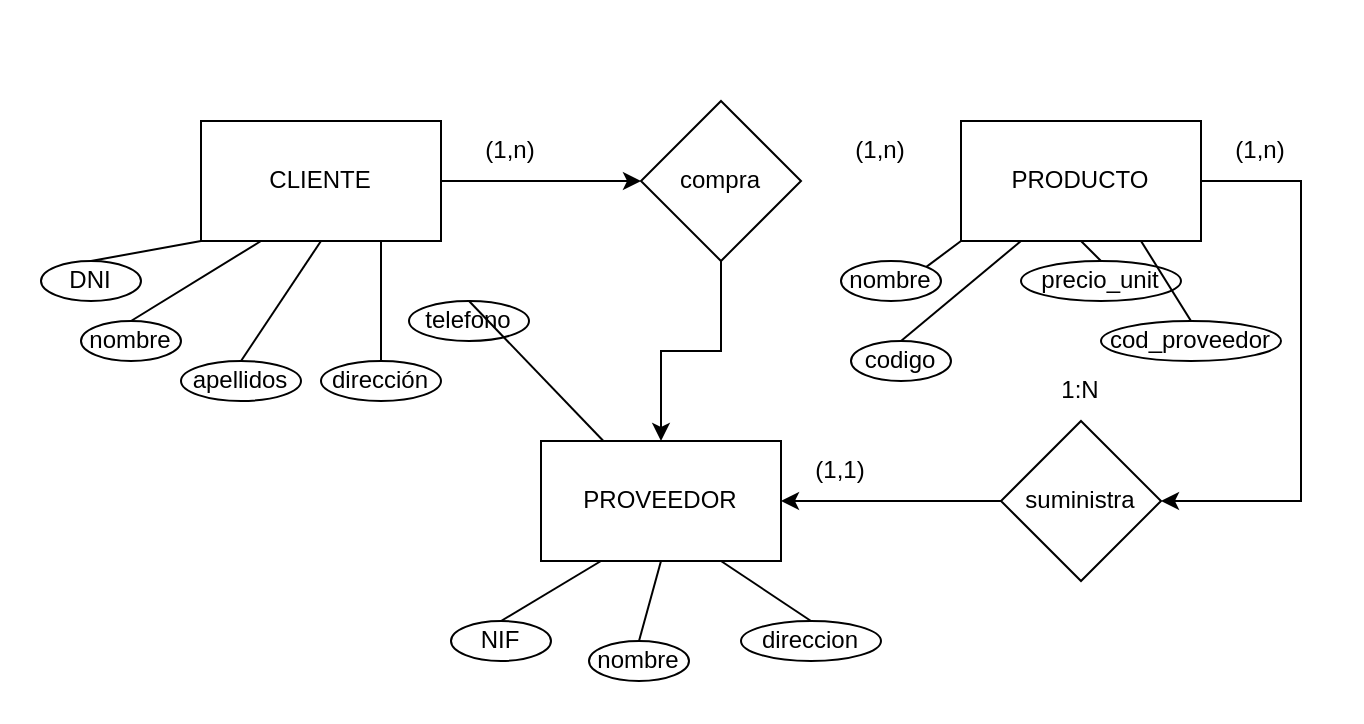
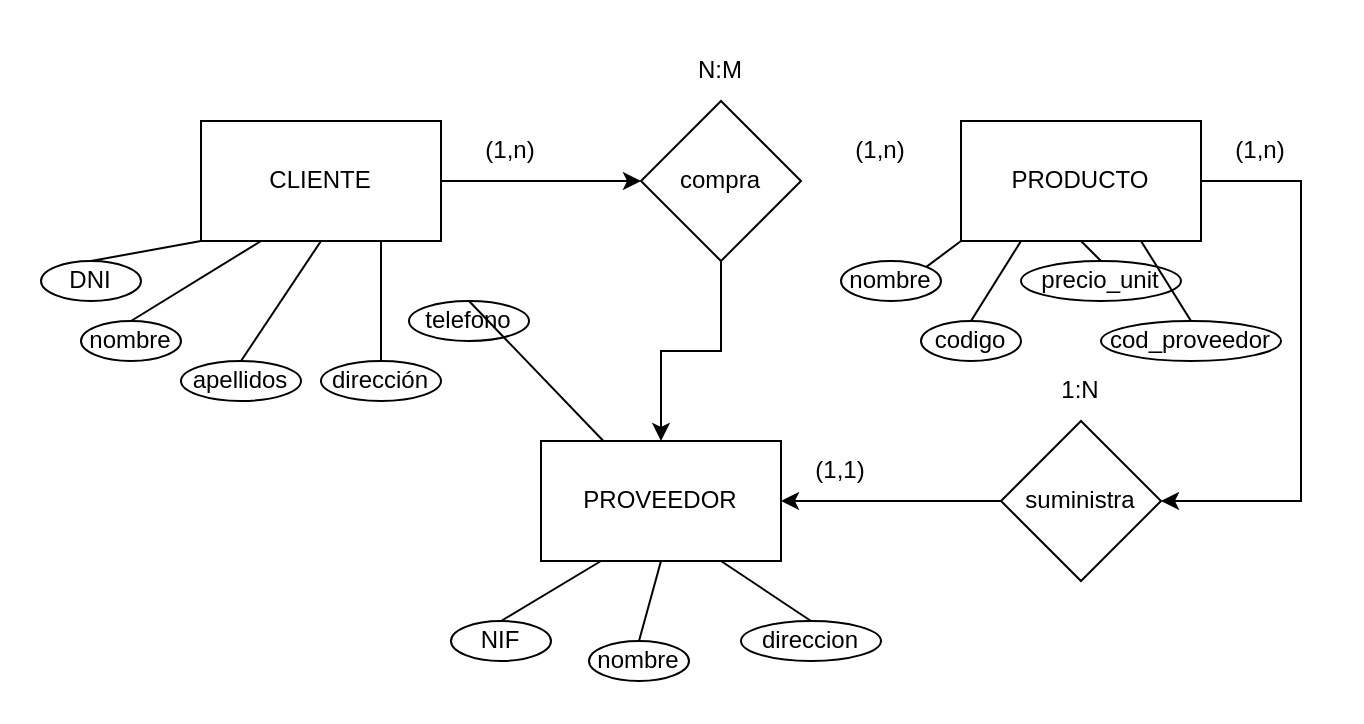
node "N:M": added
node "codigo": moved (901, 361) -> (971, 341)
